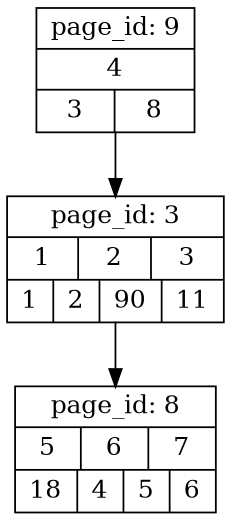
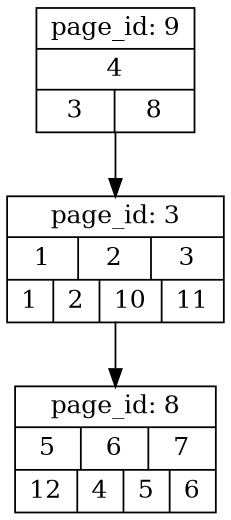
node "page_id: 3": text "90" -> "10"
node "page_id: 8": text "18" -> "12"
